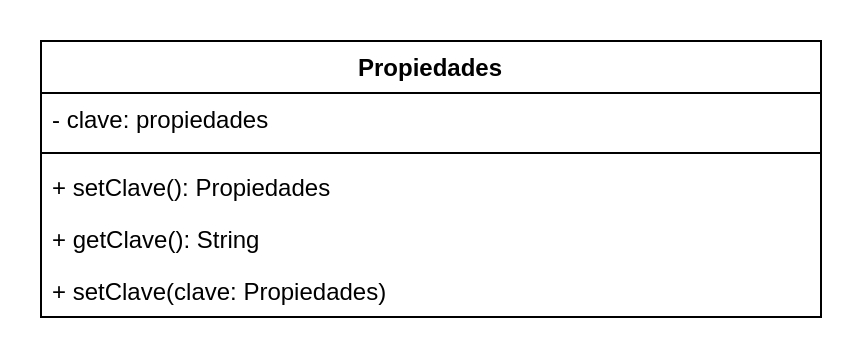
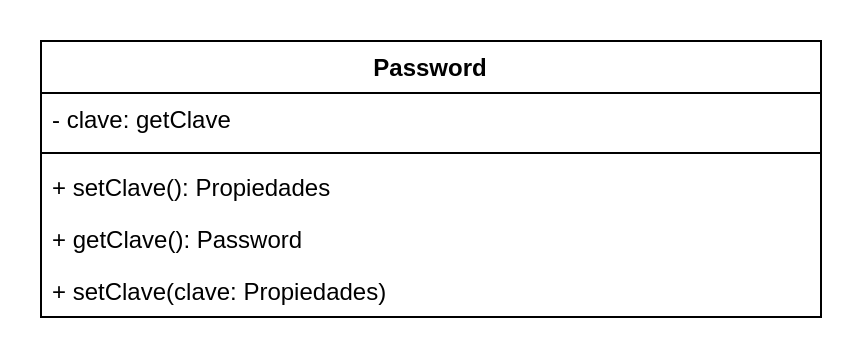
node "Propiedades": label "Propiedades" -> "Password"
node "- clave: propiedades": label "- clave: propiedades" -> "- clave: getClave"
node "+ getClave(): String": label "+ getClave(): String" -> "+ getClave(): Password"
